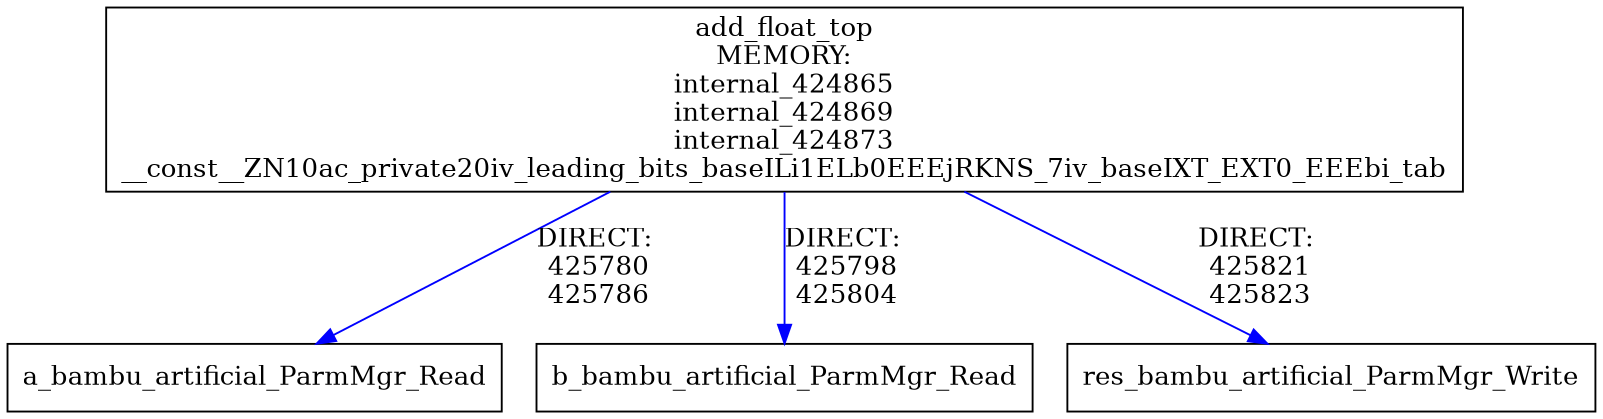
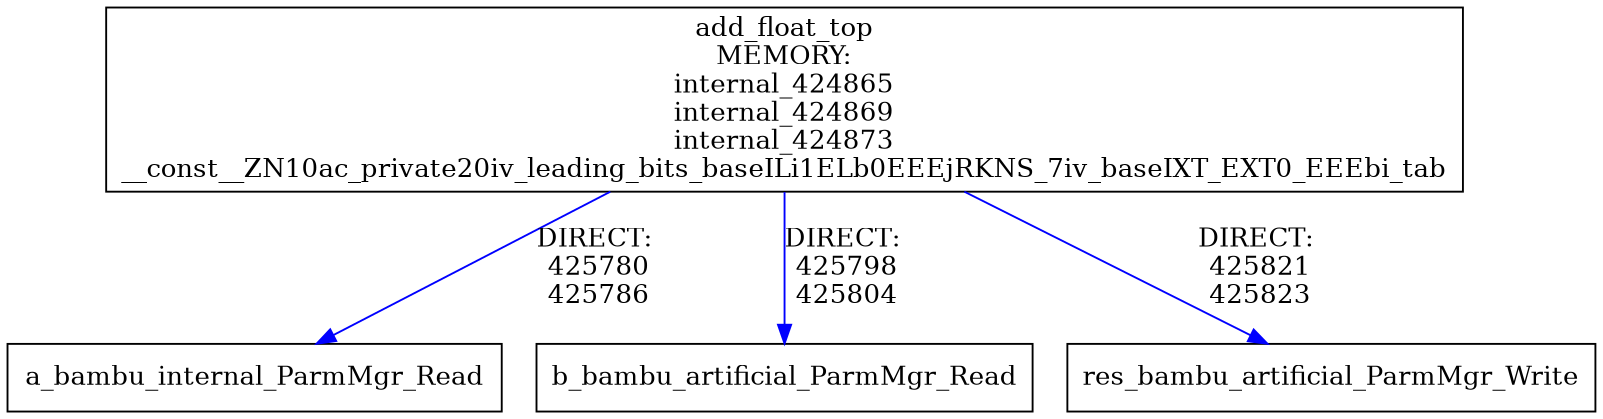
node "a_bambu_artificial_ParmMgr_Read": label "a_bambu_artificial_ParmMgr_Read" -> "a_bambu_internal_ParmMgr_Read"
